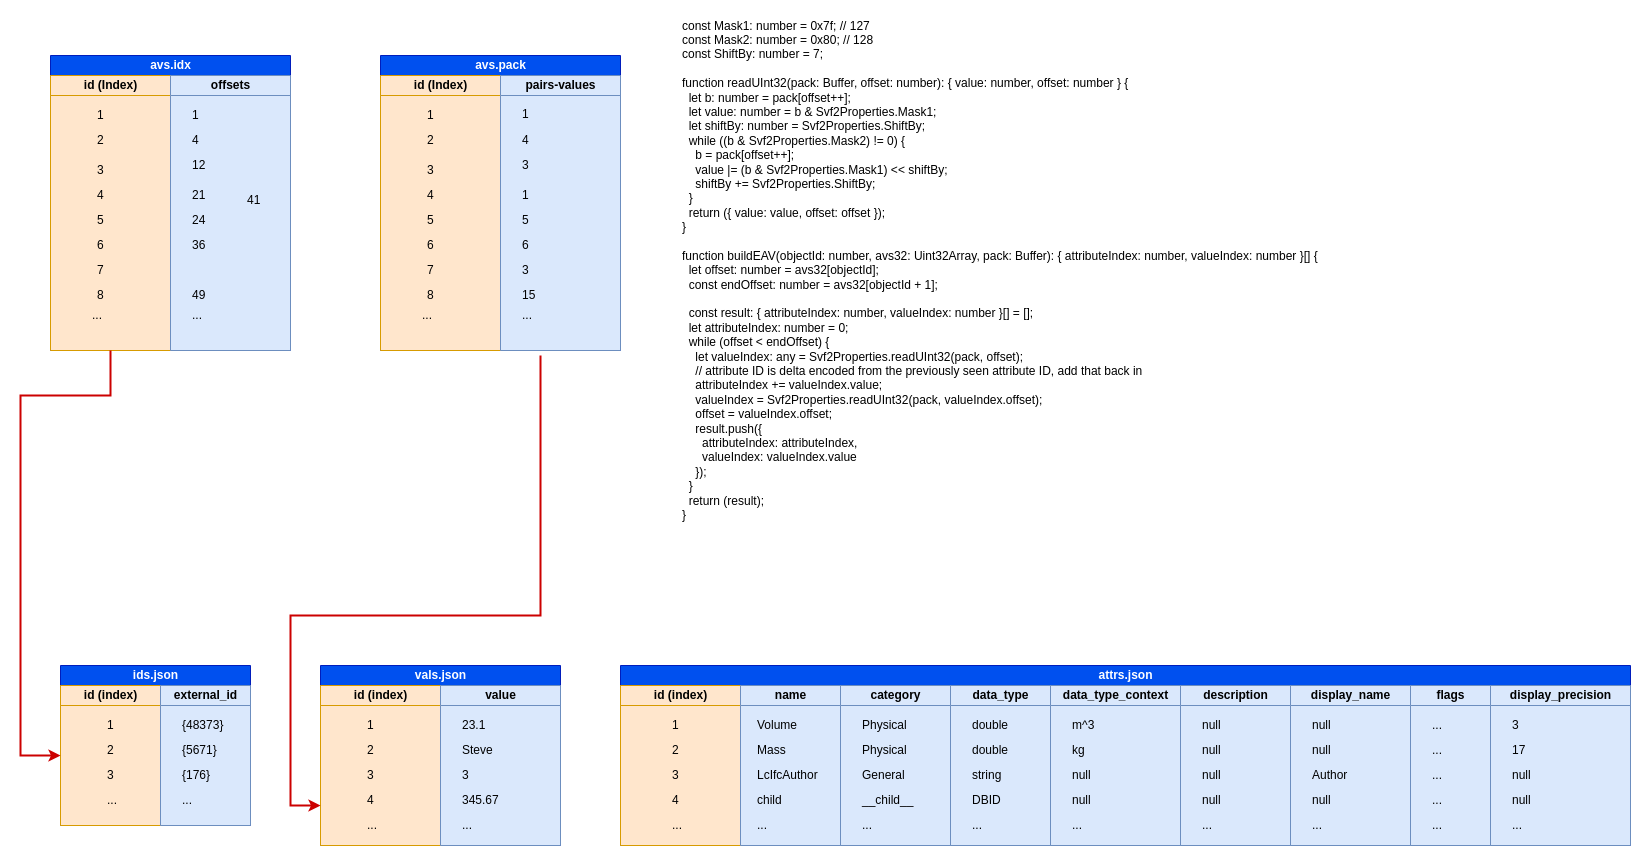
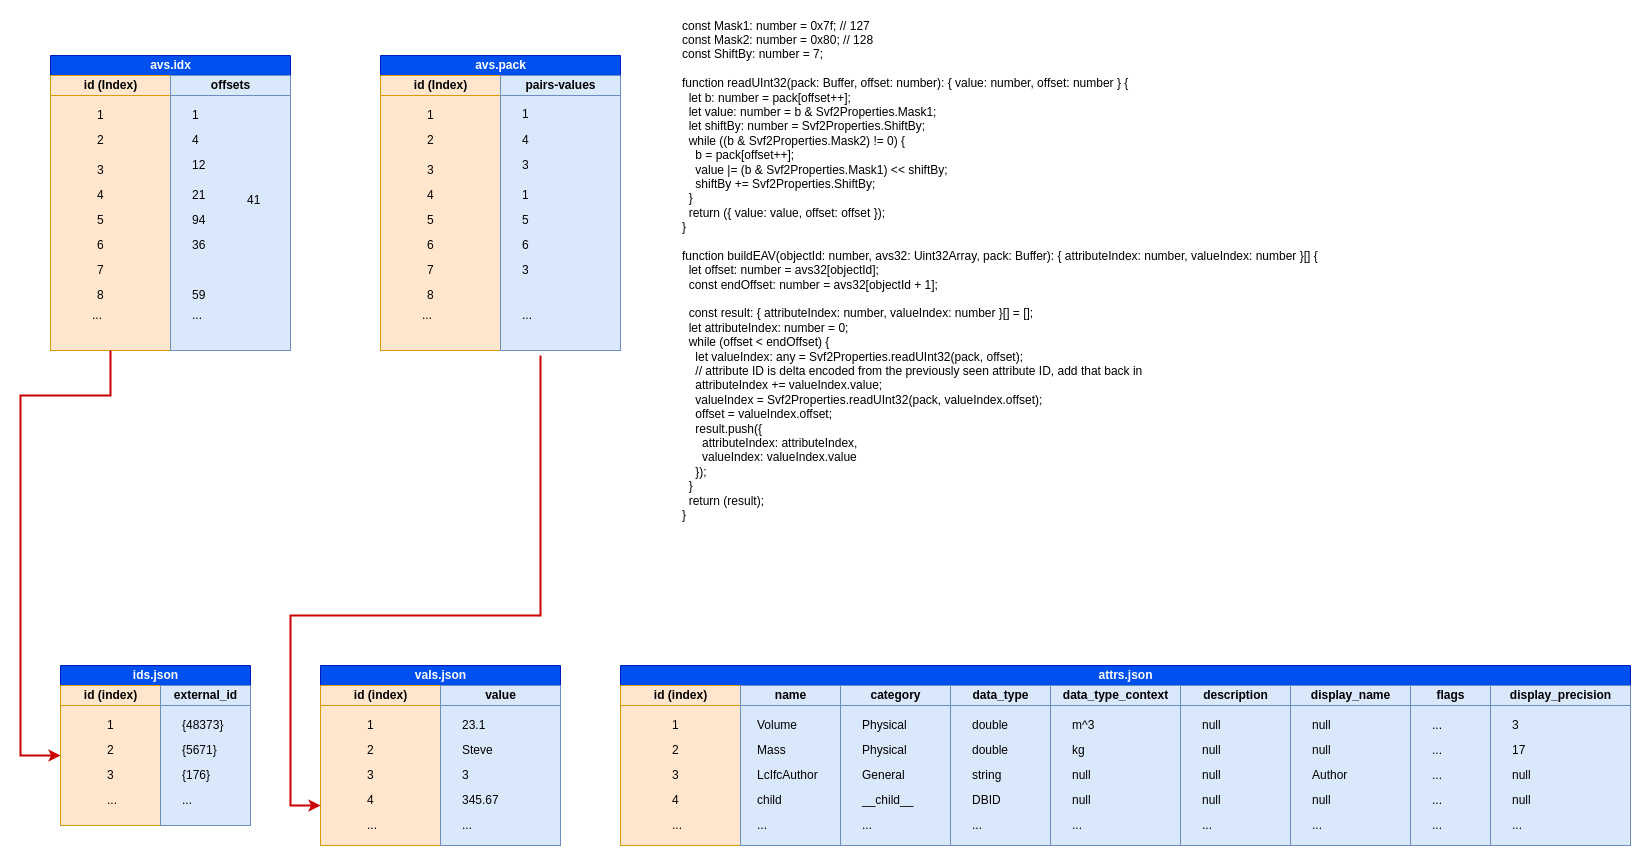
node "24": label "24" -> "94"
node "49": label "49" -> "59"
node "15": removed
